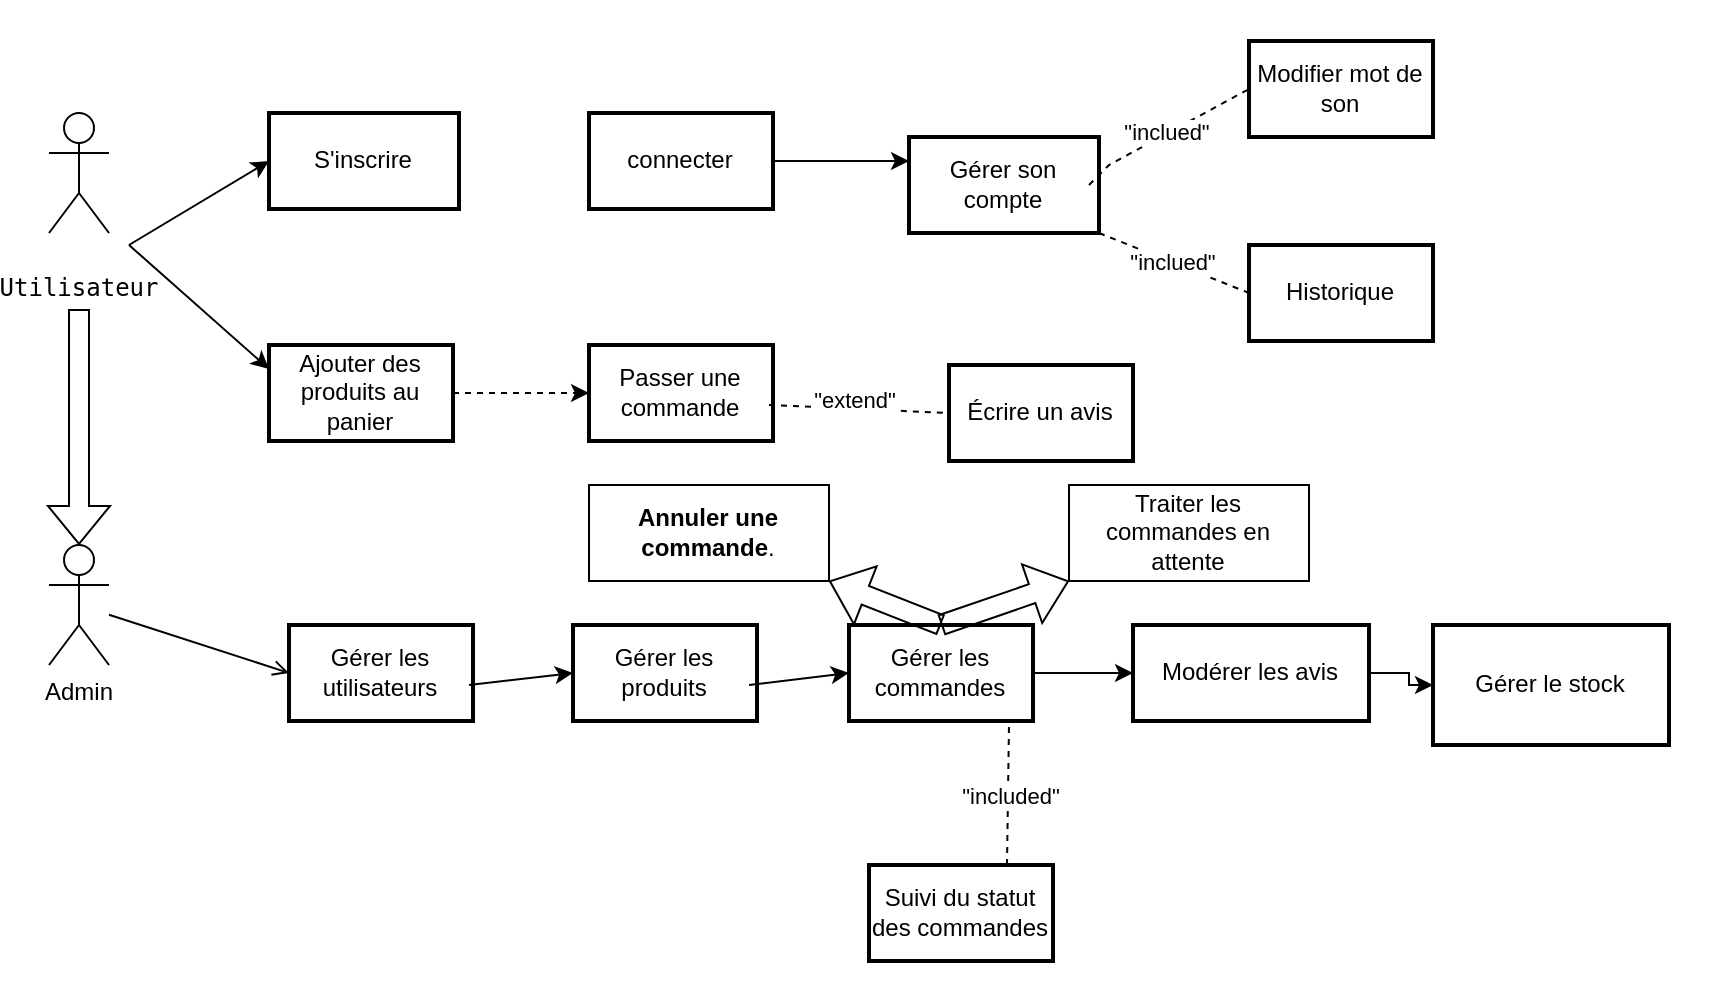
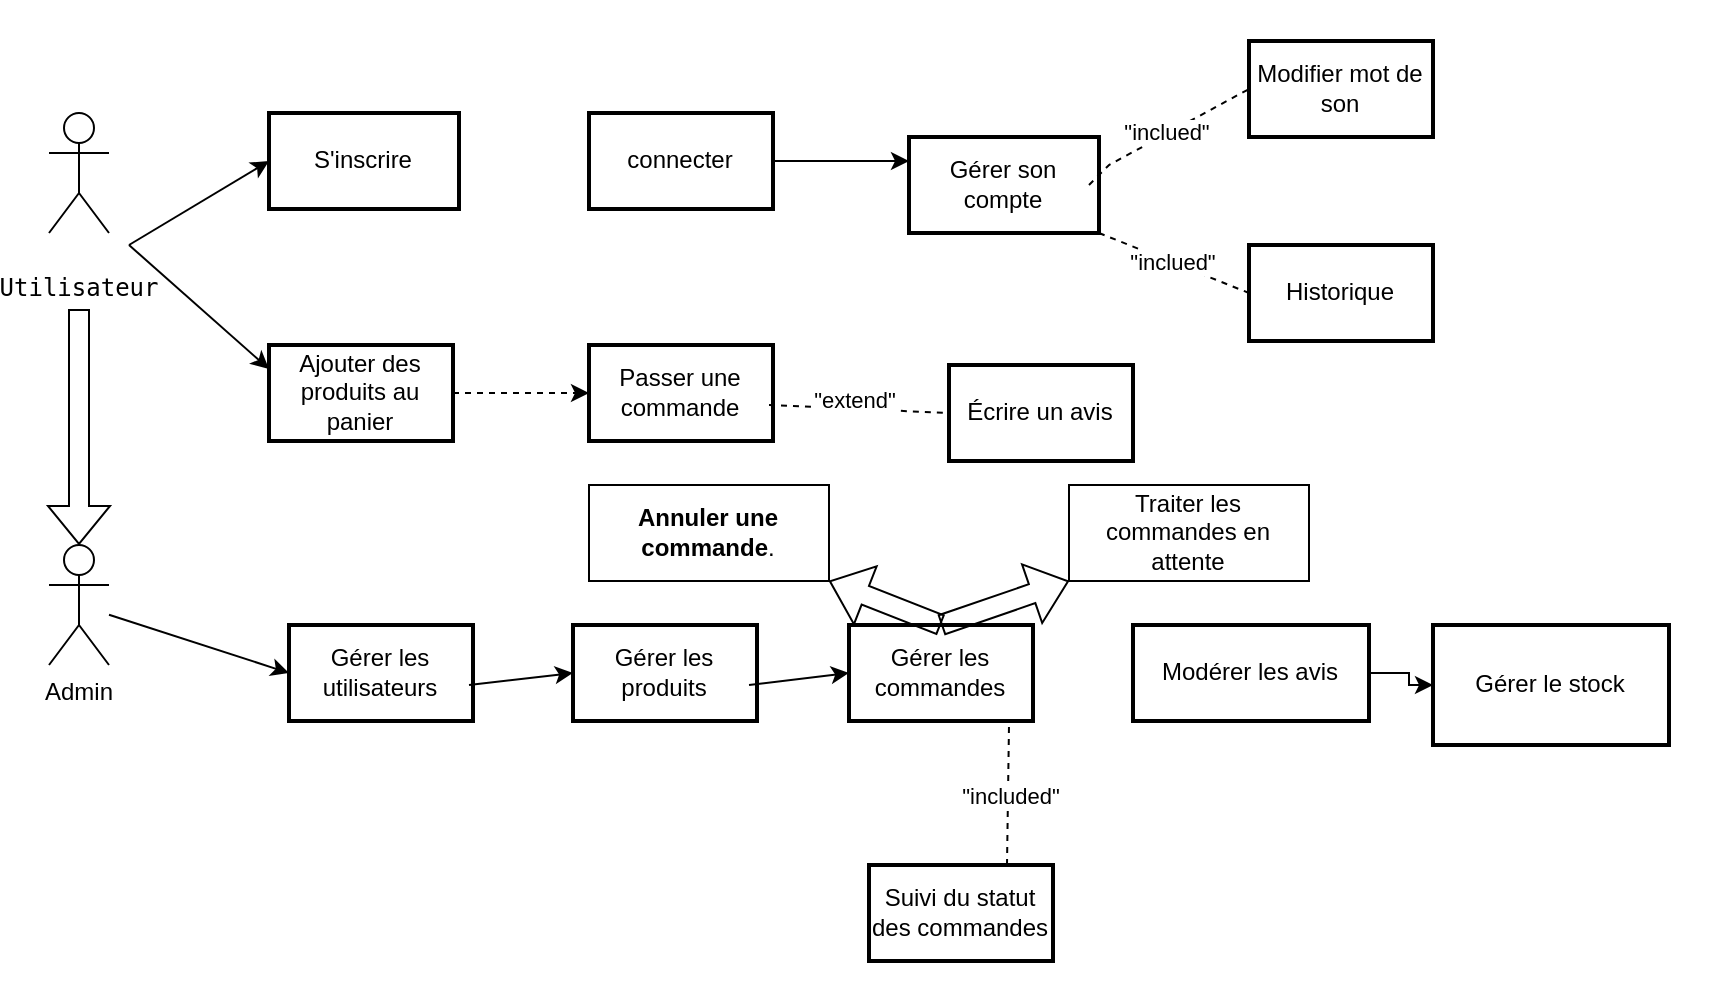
edge "Admin" -> "Gérer les utilisateurs": arrowhead open -> classic
edge "Gérer les commandes" -> "Modérer les avis": removed
